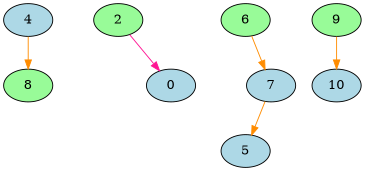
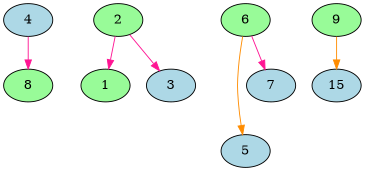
edge "4" -> "8": color darkorange -> deeppink
edge "6" -> "7": color darkorange -> deeppink
node "1": added
node "0": label "0" -> "3"
node "10": label "10" -> "15"
edge "7" -> "5": now "6" -> "5"
